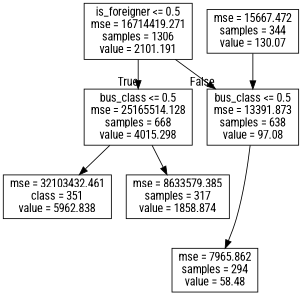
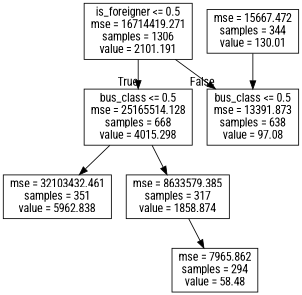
node "mse = 15667.472 samples = 344 value = 130.07": label "mse = 15667.472 samples = 344 value = 130.07" -> "mse = 15667.472 samples = 344 value = 130.01"
edge "bus_class <= 0.5 mse = 13391.873 samples = 638 value = 97.08" -> "mse = 7965.862 samples = 294 value = 58.48": now "mse = 8633579.385 samples = 317 value = 1858.874" -> "mse = 7965.862 samples = 294 value = 58.48"
node "mse = 32103432.461 class = 351 value = 5962.838": label "mse = 32103432.461 class = 351 value = 5962.838" -> "mse = 32103432.461 samples = 351 value = 5962.838"
